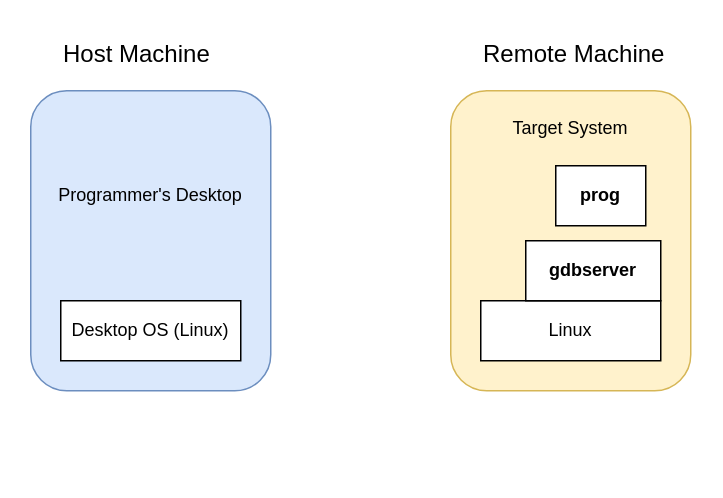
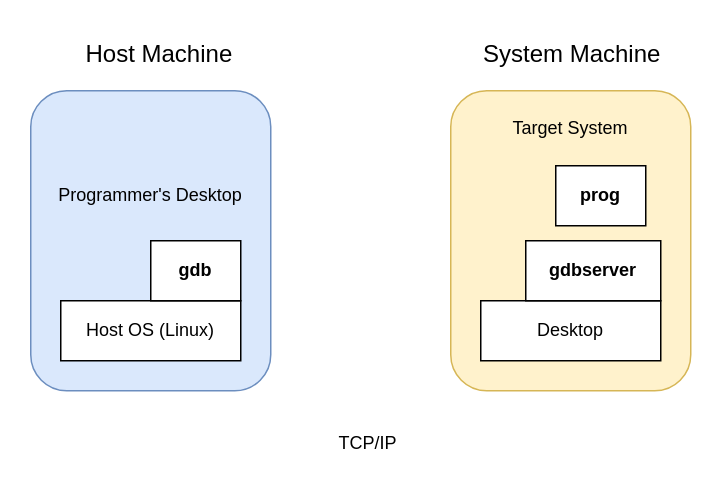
node "Host Machine": moved (151, 53) -> (173, 53)
node "Remote Machine": label "Remote Machine" -> "System Machine"
node "gdb": added
node "Desktop OS (Linux)": label "Desktop OS (Linux)" -> "Host OS (Linux)"
node "Linux": label "Linux" -> "Desktop"
node "TCP/IP": added
